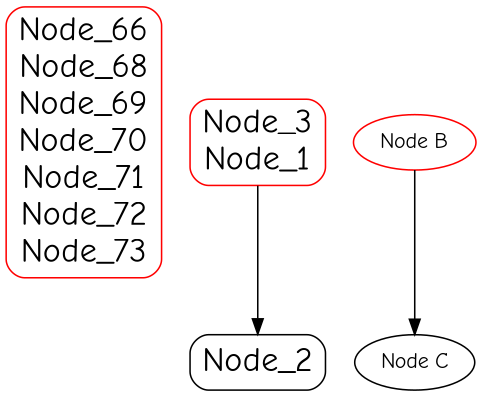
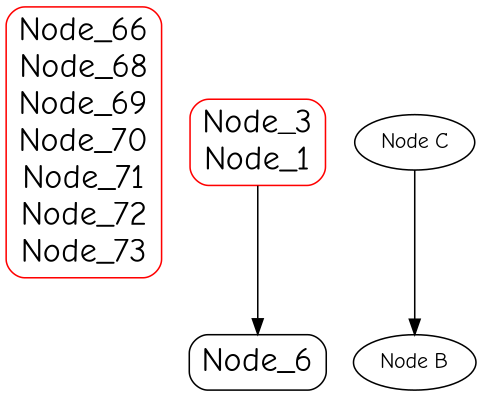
node "Node B": color red -> black
edge "Node B" -> "Node C": reversed
node "Node_2": label "Node_2" -> "Node_6"
